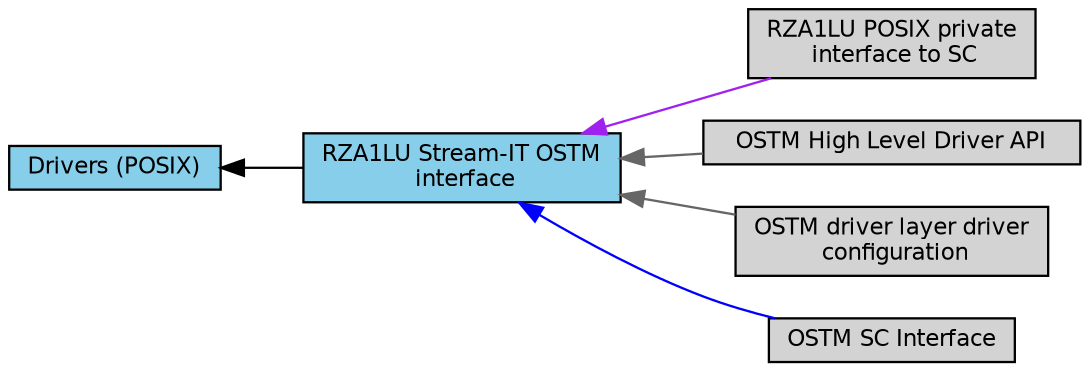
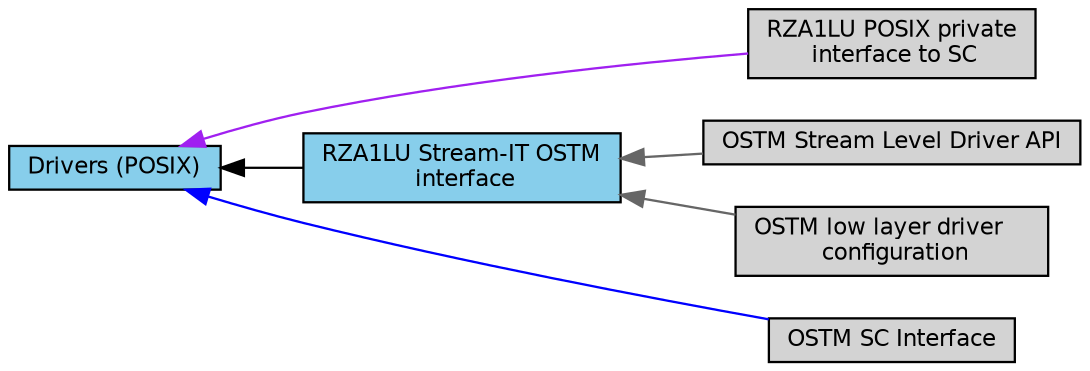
edge "RZA1LU POSIX private interface to SC" -> "RZA1LU Stream-IT OSTM interface": now "RZA1LU POSIX private interface to SC" -> "Drivers (POSIX)"
node "OSTM High Level Driver API": label "OSTM High Level Driver API" -> "OSTM Stream Level Driver API"
node "OSTM driver layer driver configuration": label "OSTM driver layer driver configuration" -> "OSTM low layer driver configuration"
edge "OSTM SC Interface" -> "RZA1LU Stream-IT OSTM interface": now "OSTM SC Interface" -> "Drivers (POSIX)"
